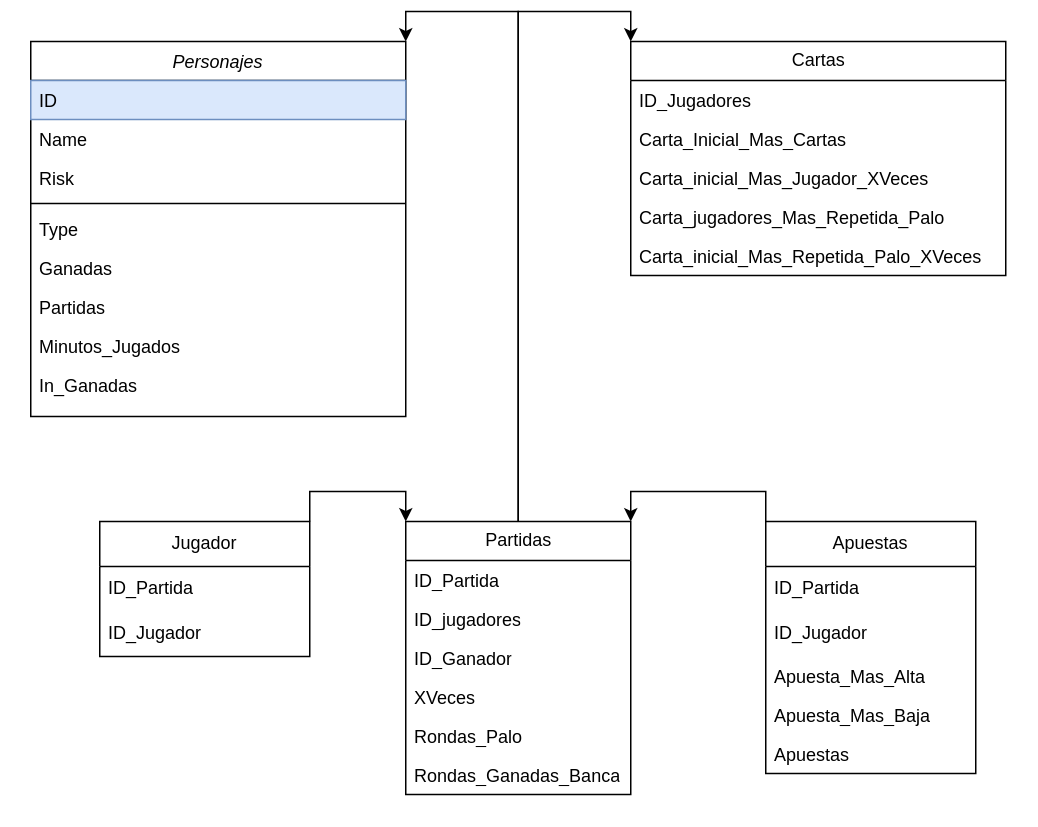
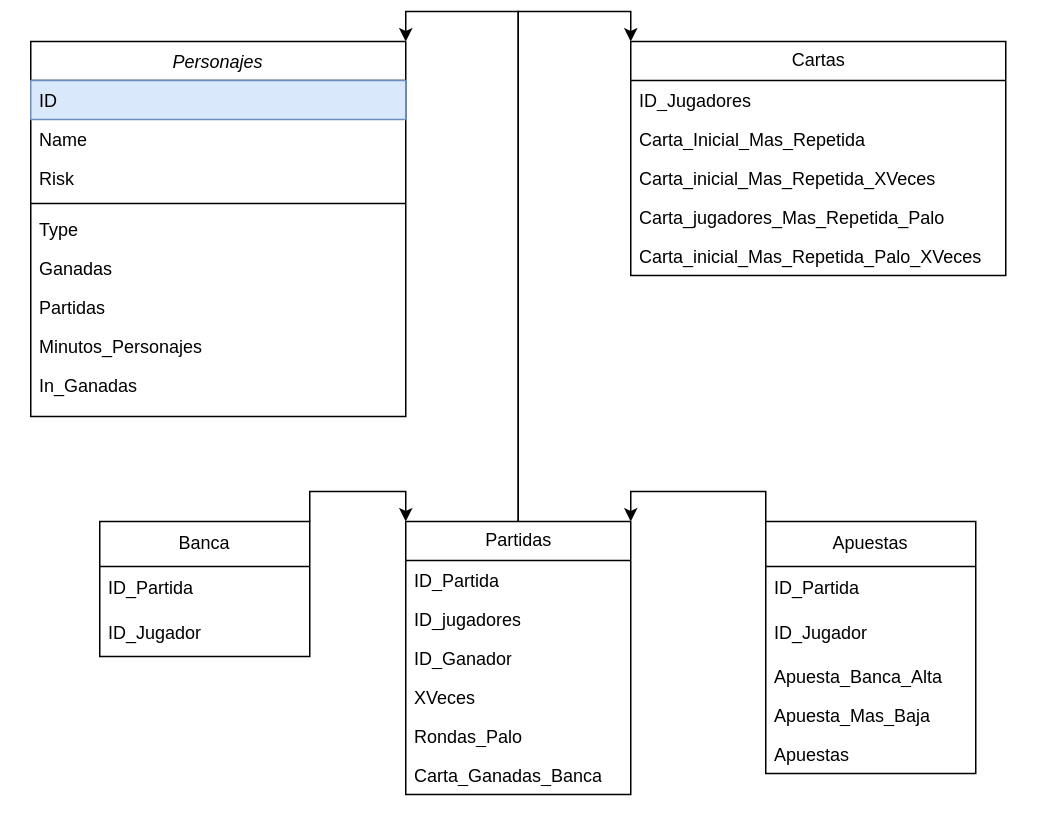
node "Carta_Inicial_Mas_Cartas": label "Carta_Inicial_Mas_Cartas" -> "Carta_Inicial_Mas_Repetida"
node "Carta_inicial_Mas_Jugador_XVeces": label "Carta_inicial_Mas_Jugador_XVeces" -> "Carta_inicial_Mas_Repetida_XVeces"
node "Minutos_Jugados": label "Minutos_Jugados" -> "Minutos_Personajes"
node "Jugador": label "Jugador" -> "Banca"
node "Apuesta_Mas_Alta": label "Apuesta_Mas_Alta" -> "Apuesta_Banca_Alta"
node "Rondas_Ganadas_Banca": label "Rondas_Ganadas_Banca" -> "Carta_Ganadas_Banca"
